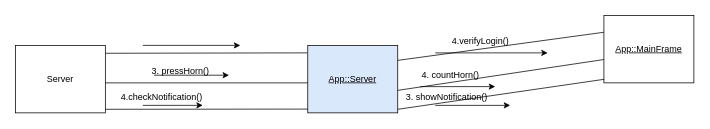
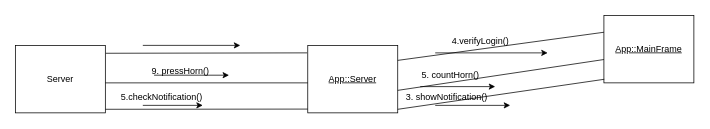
node "3. pressHorn()": label "3. pressHorn()" -> "9. pressHorn()"
node "4. countHorn()": label "4. countHorn()" -> "5. countHorn()"
node "App::Server": fillcolor #dae8fc -> #ffffff
node "4.checkNotification()": label "4.checkNotification()" -> "5.checkNotification()"
